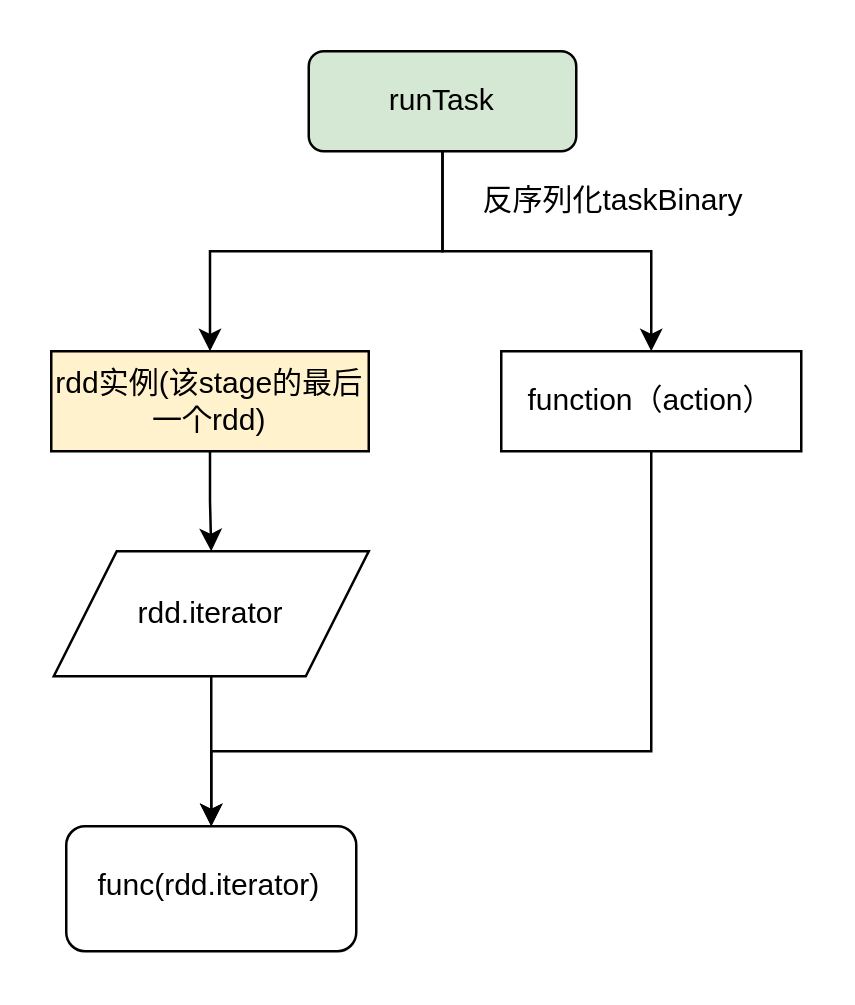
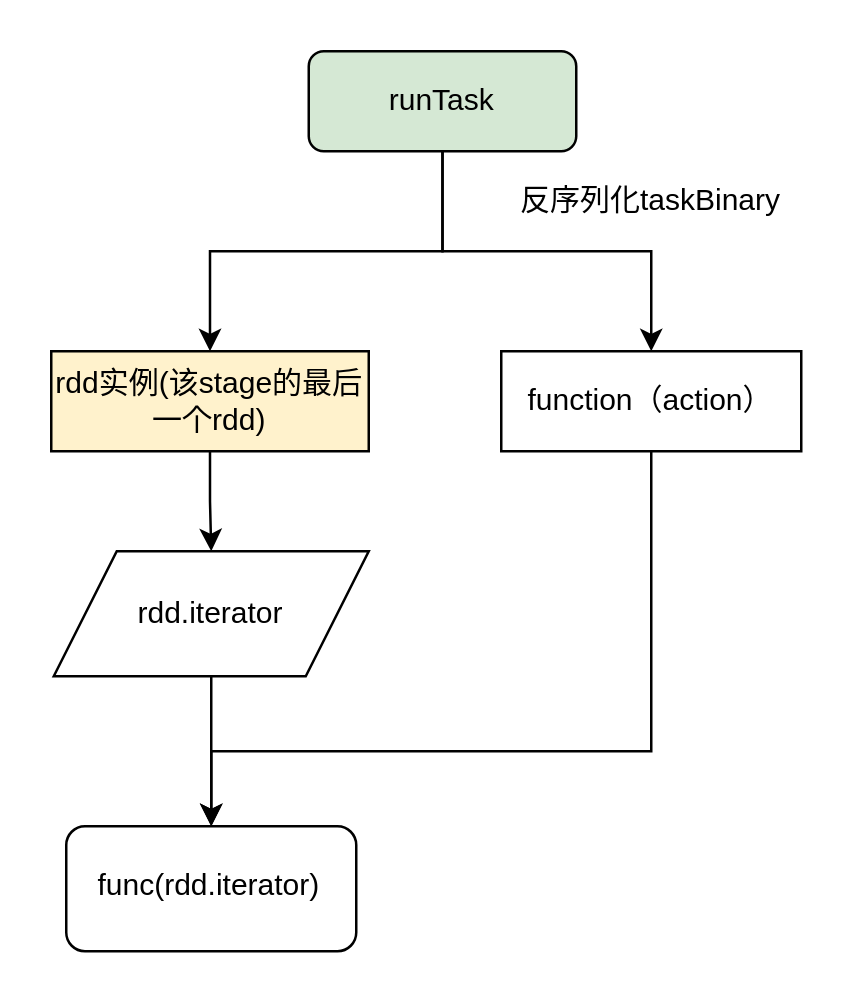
node "反序列化taskBinary": moved (614, 201) -> (651, 201)
